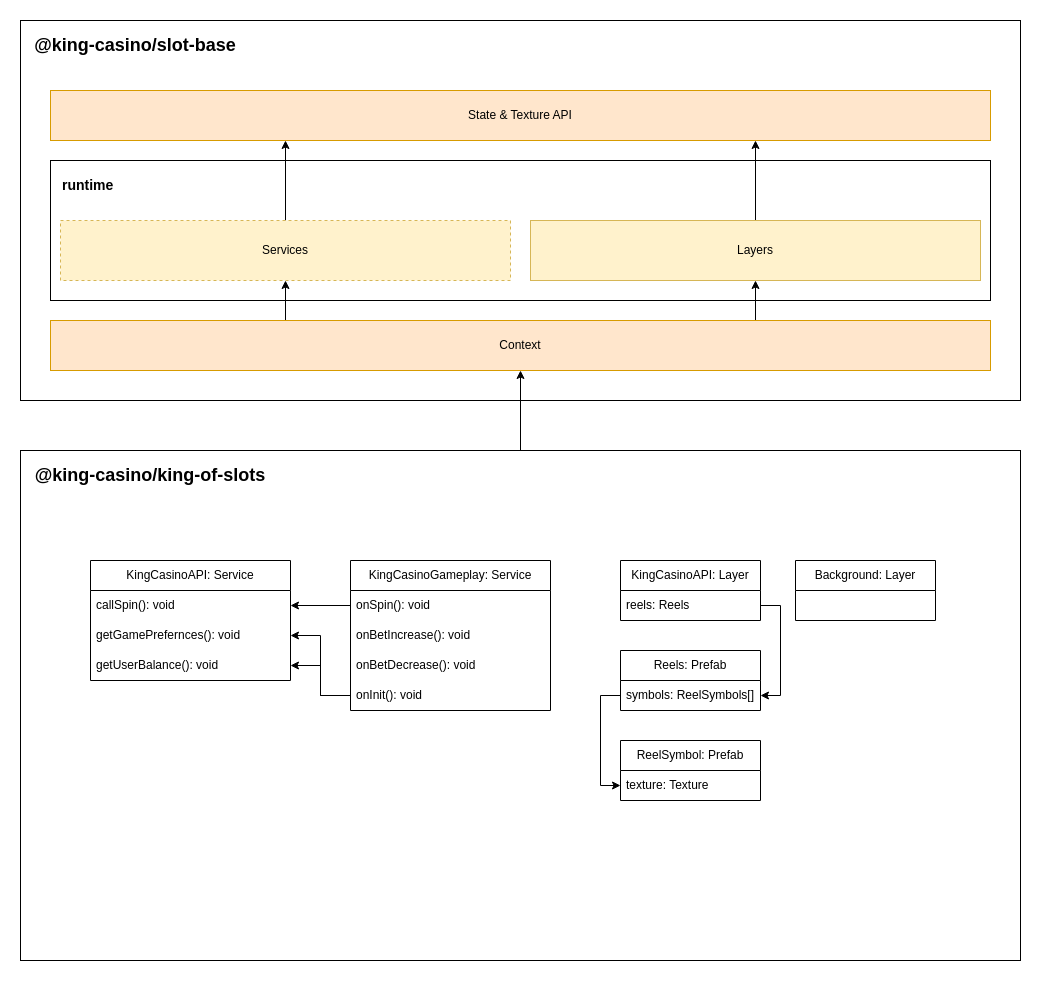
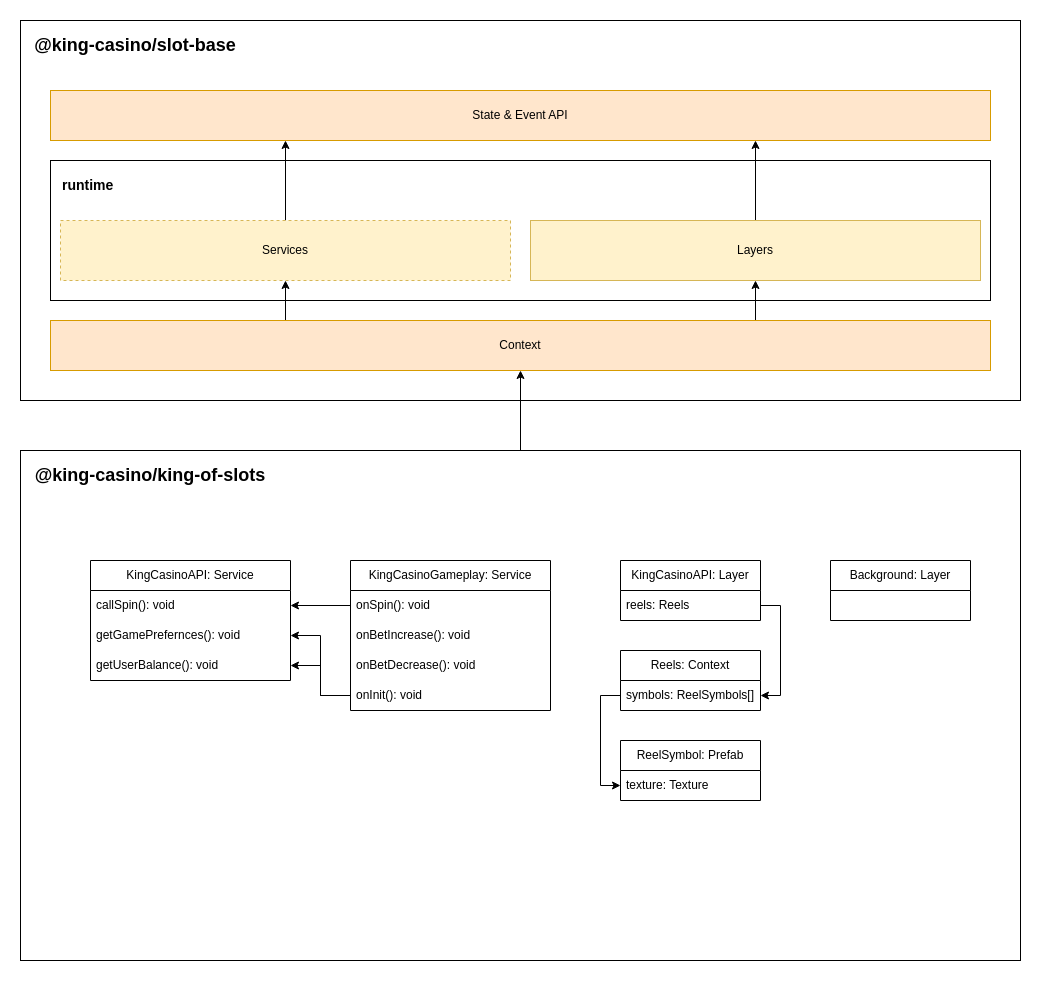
node "State & Texture API": label "State & Texture API" -> "State & Event API"
node "Background: Layer": moved (866, 591) -> (901, 591)
node "Reels: Prefab": label "Reels: Prefab" -> "Reels: Context"
